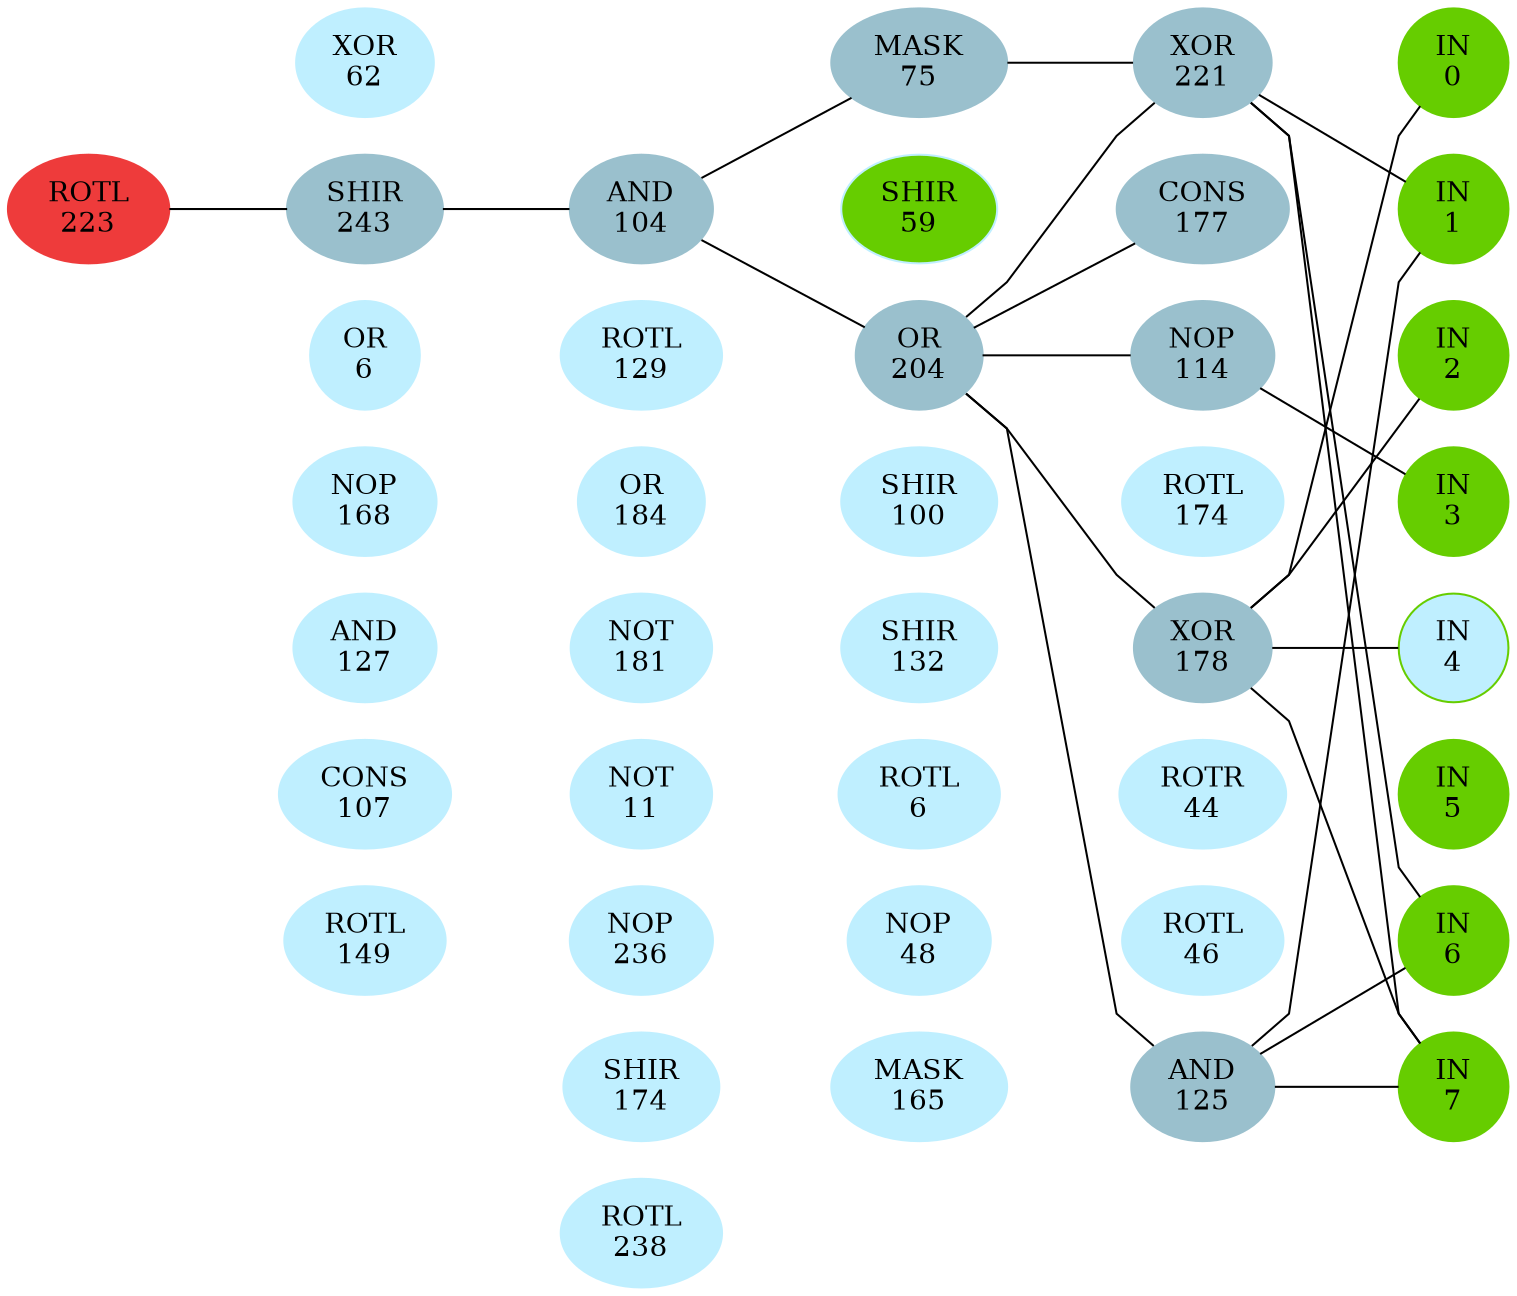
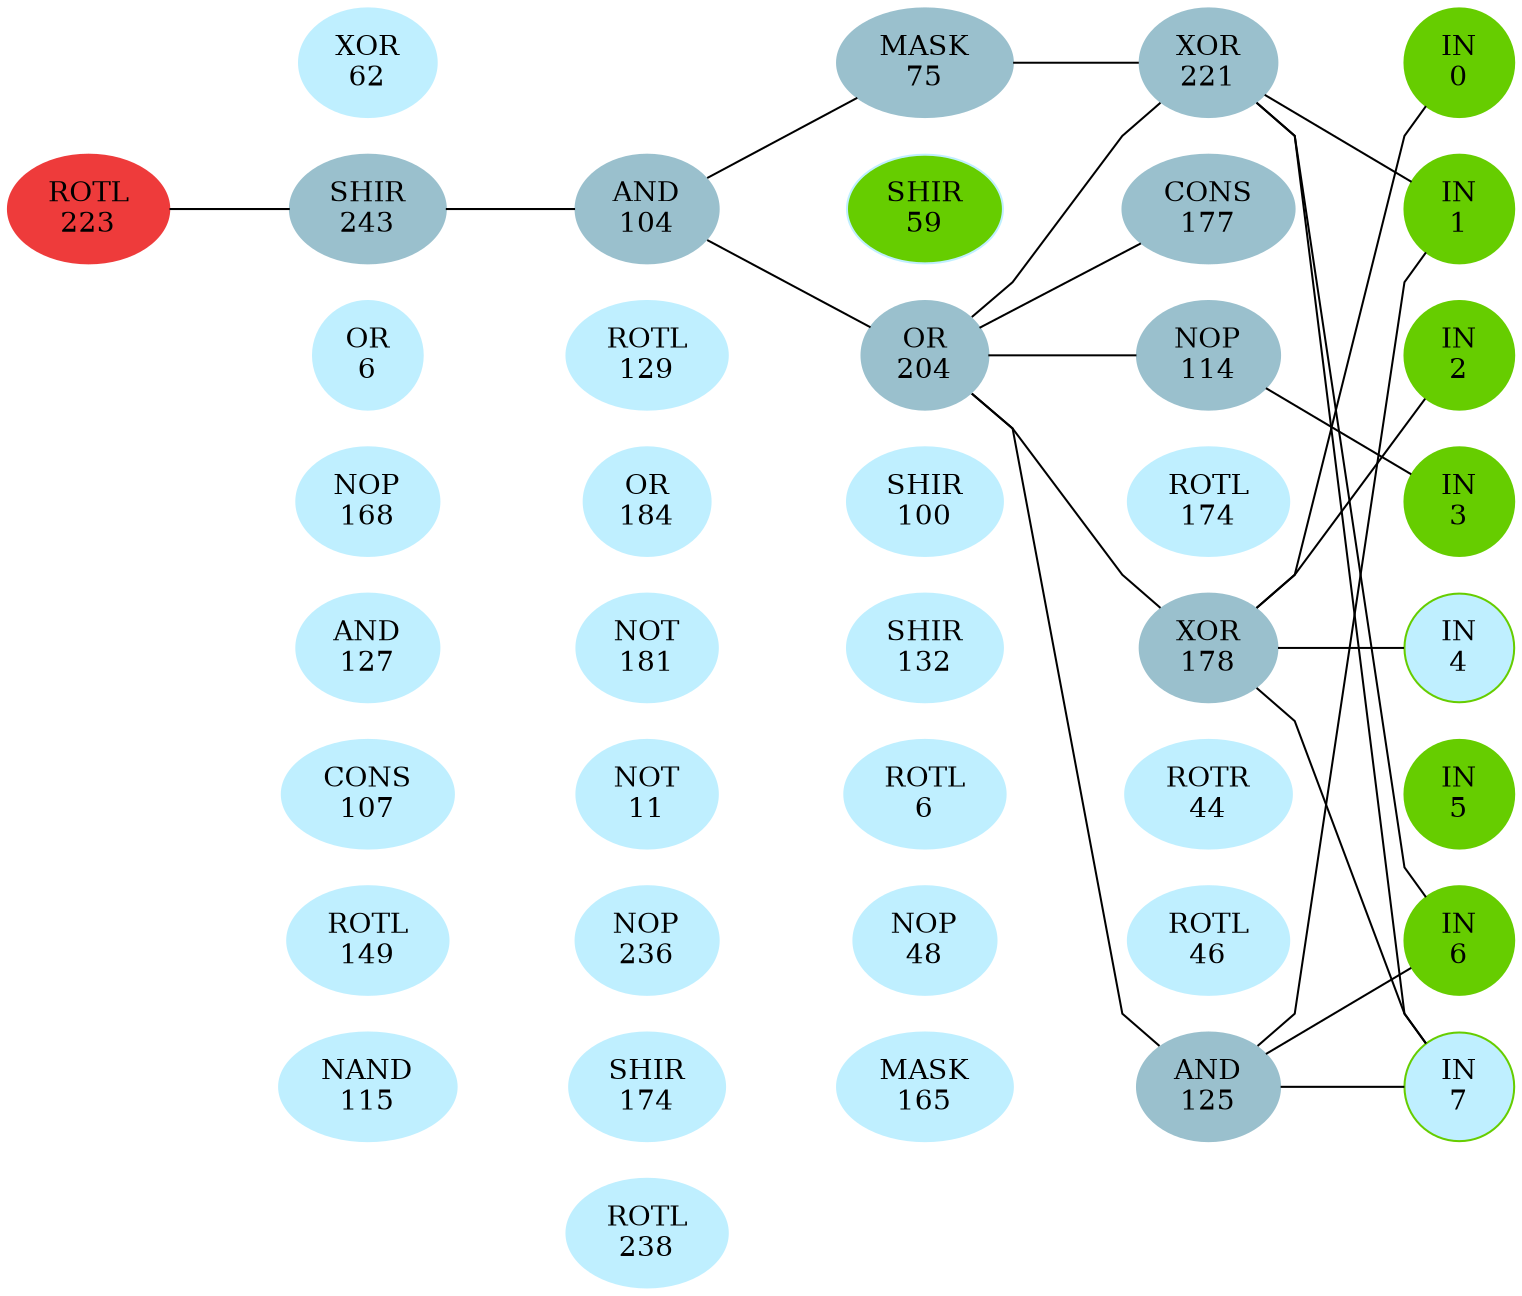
node "NAND 115": added
node "IN 7": fillcolor chartreuse3 -> lightblue1
